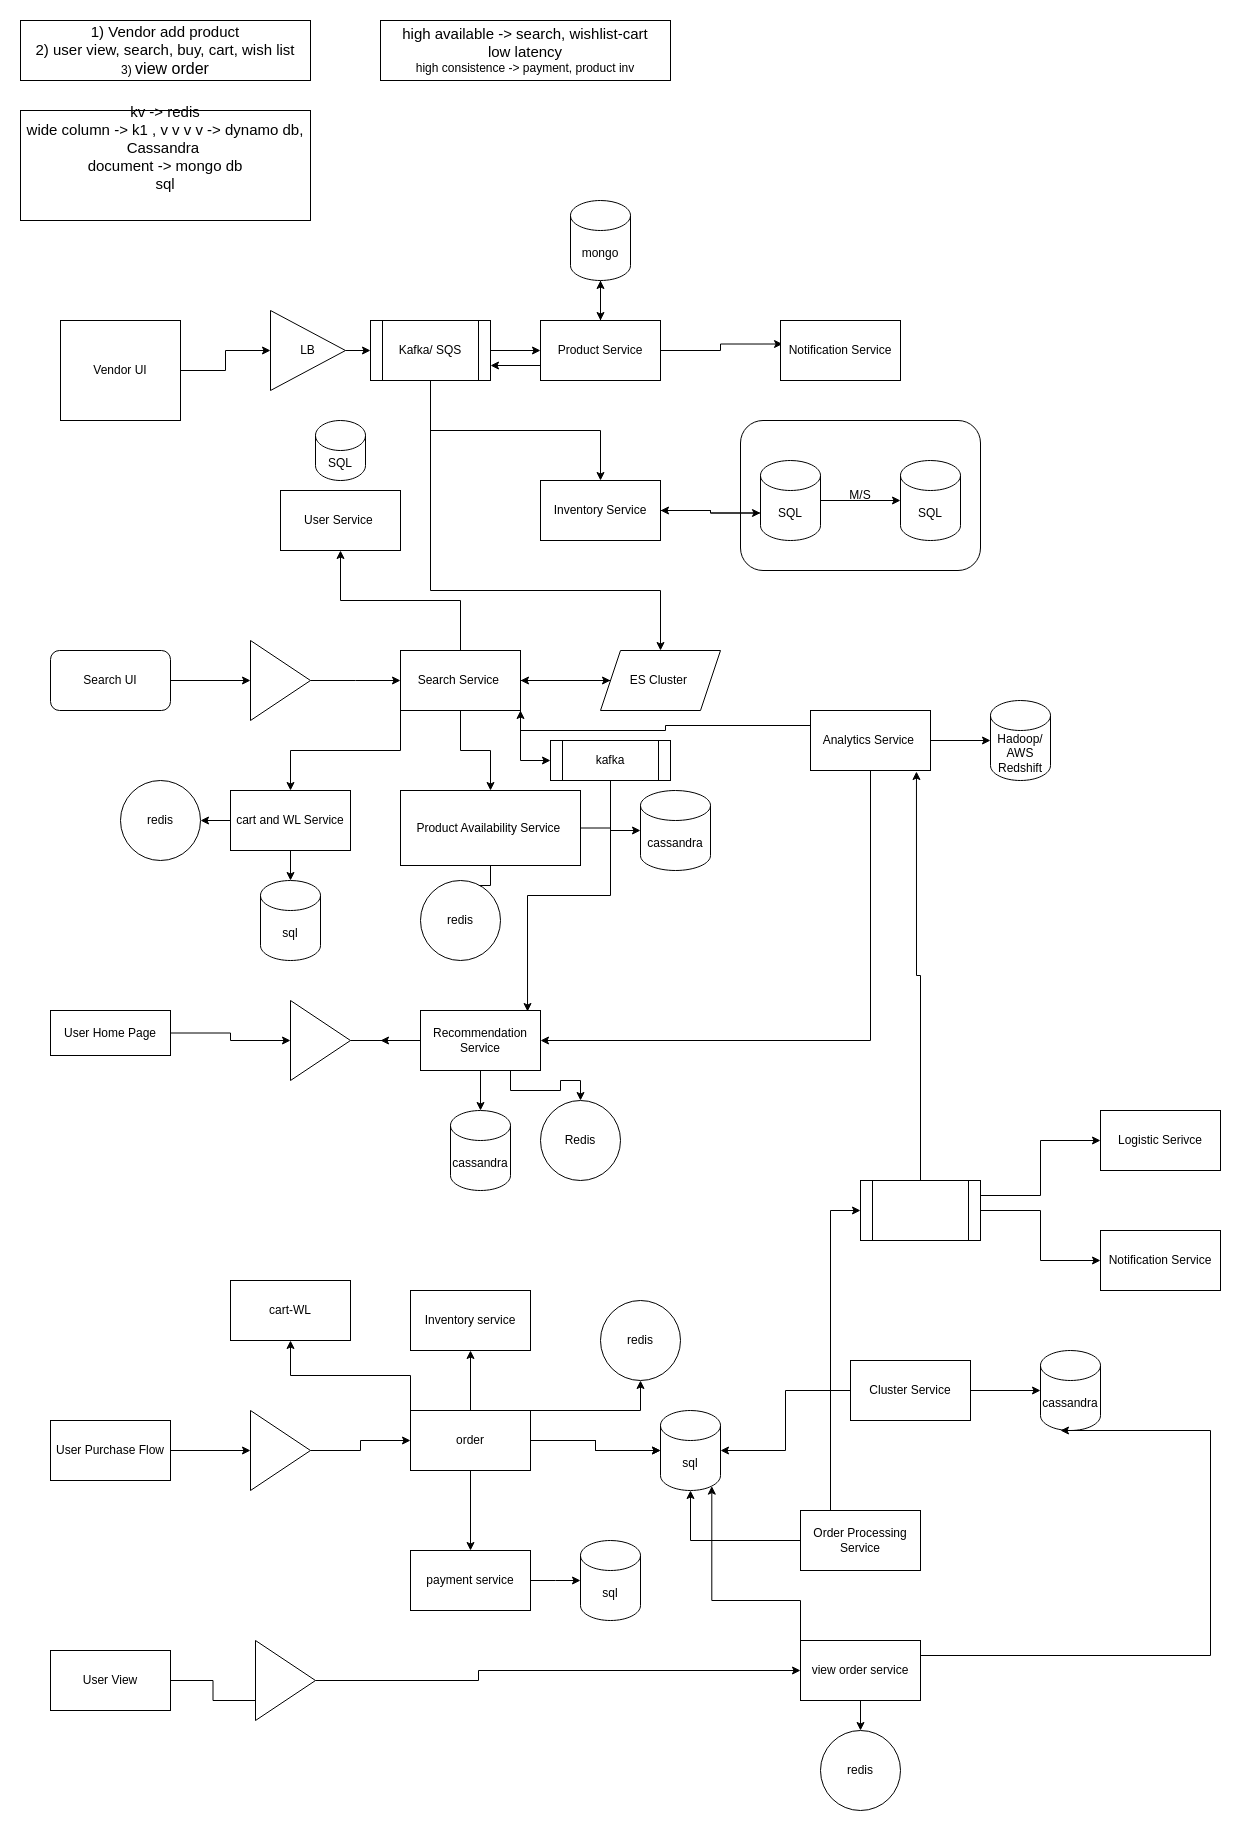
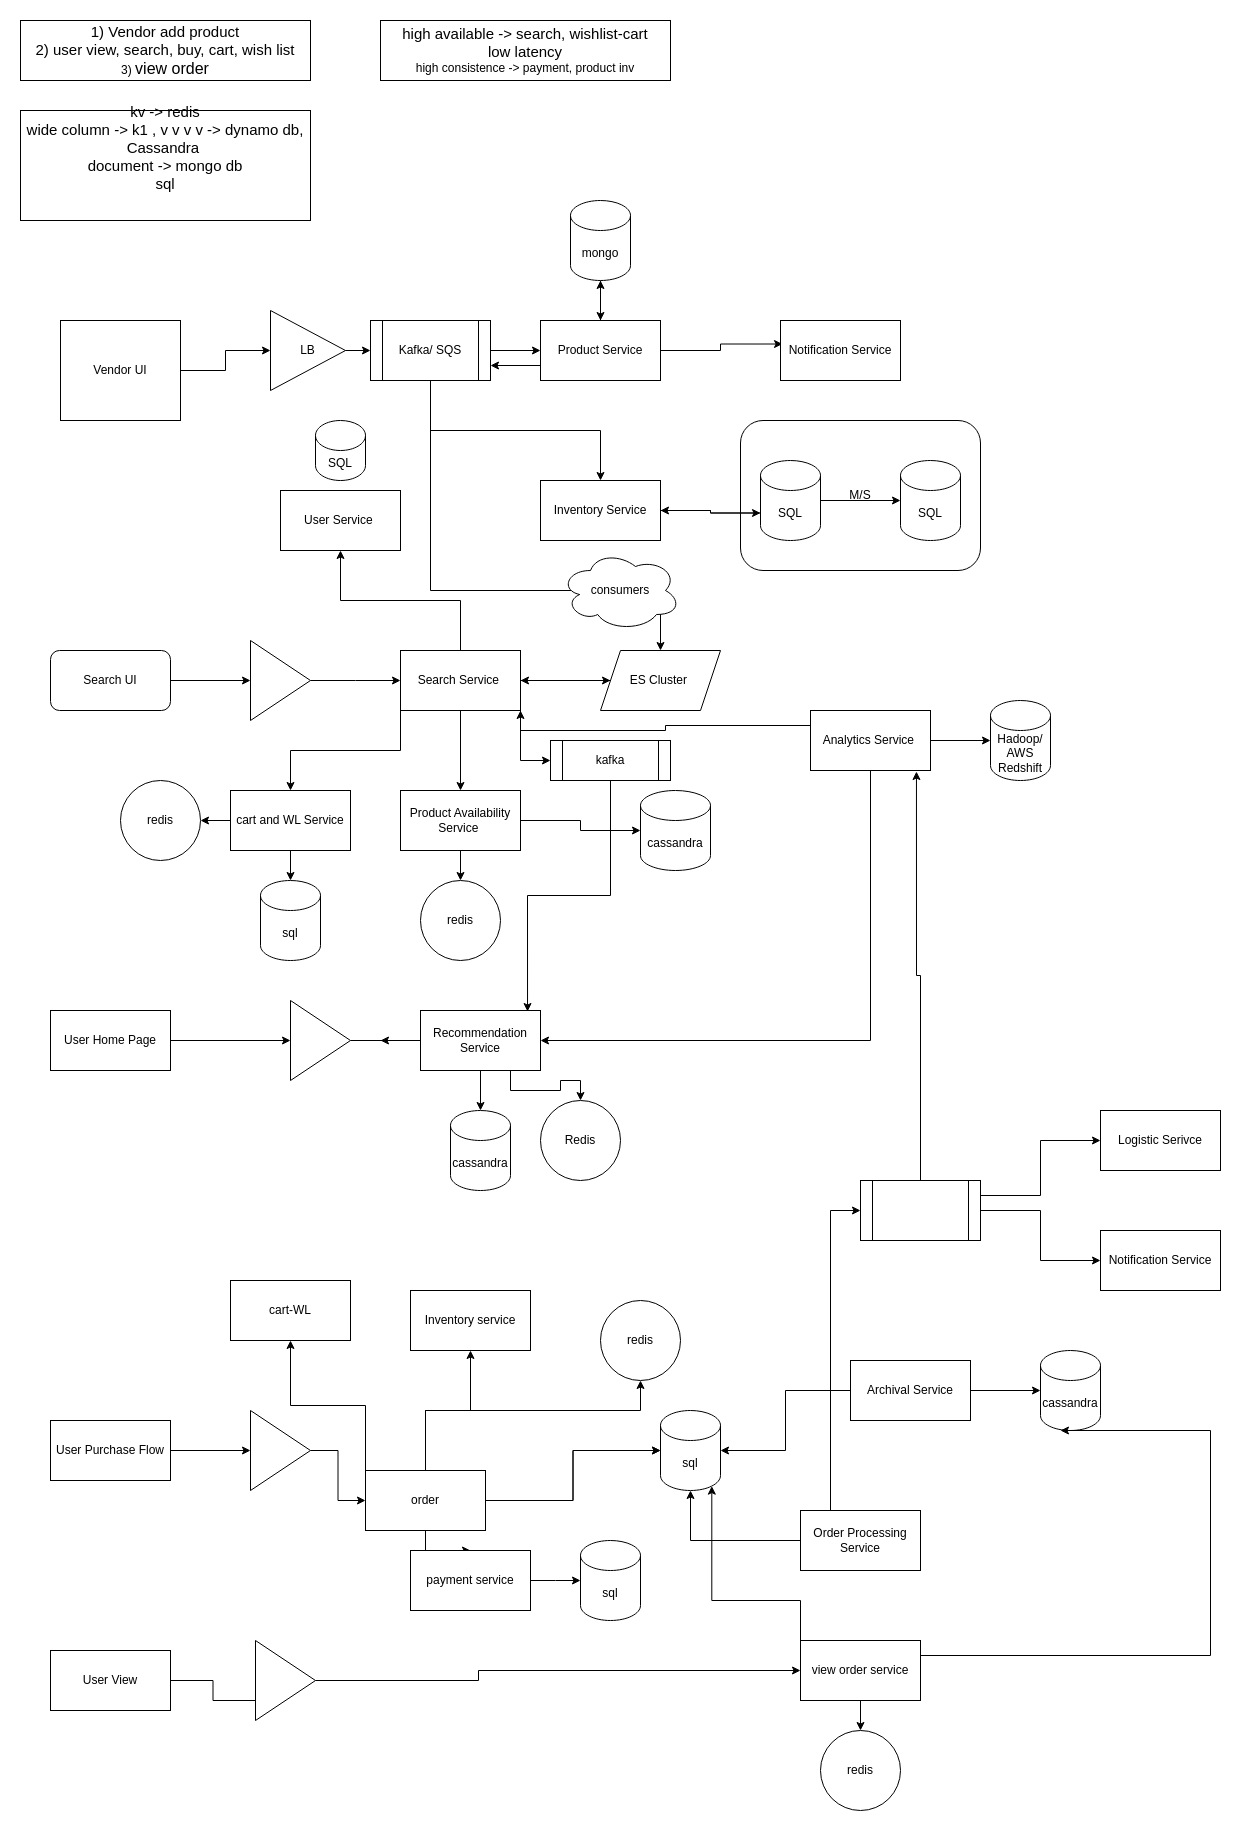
node "consumers": added
node "Product Availability Service": size 180x75 -> 120x60
node "User Home Page": size 120x45 -> 120x60
node "Cluster Service": label "Cluster Service" -> "Archival Service"
node "order": moved (471, 1441) -> (426, 1501)
